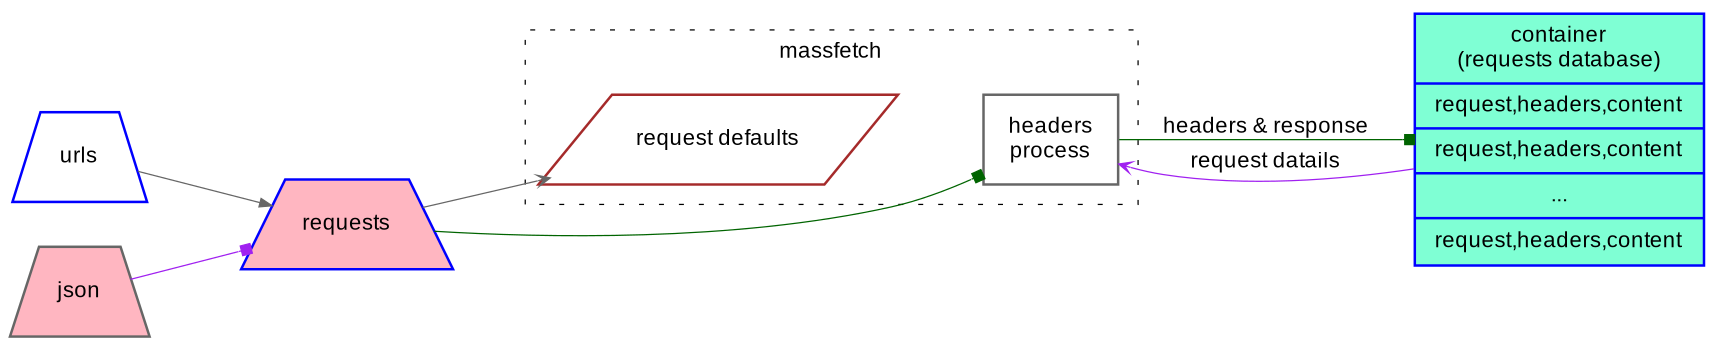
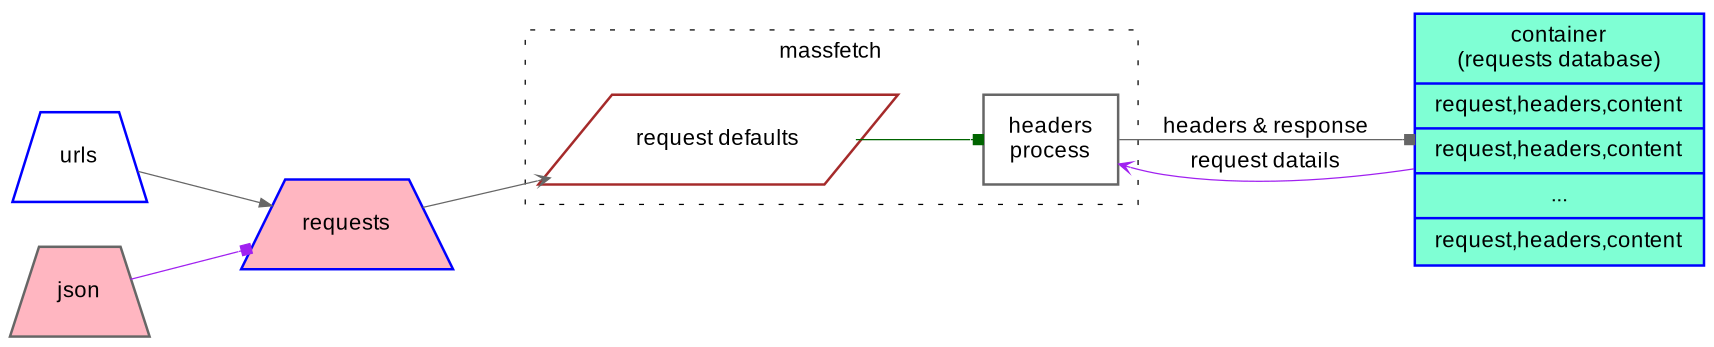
edge "headers process" -> "container": color darkgreen -> gray40
edge "requests" -> "headers process": now "request defaults" -> "headers process"
